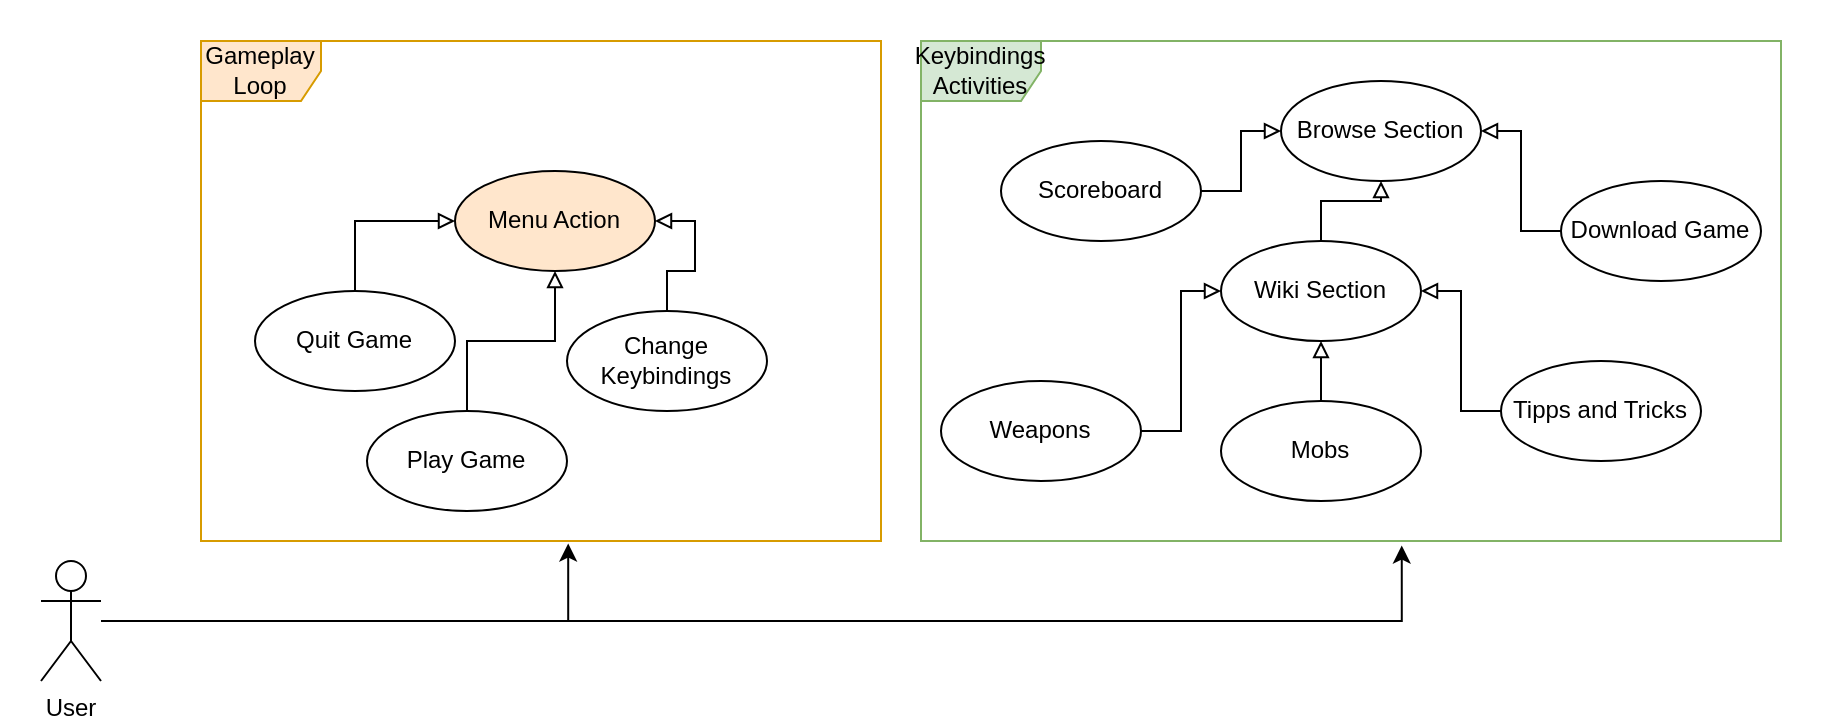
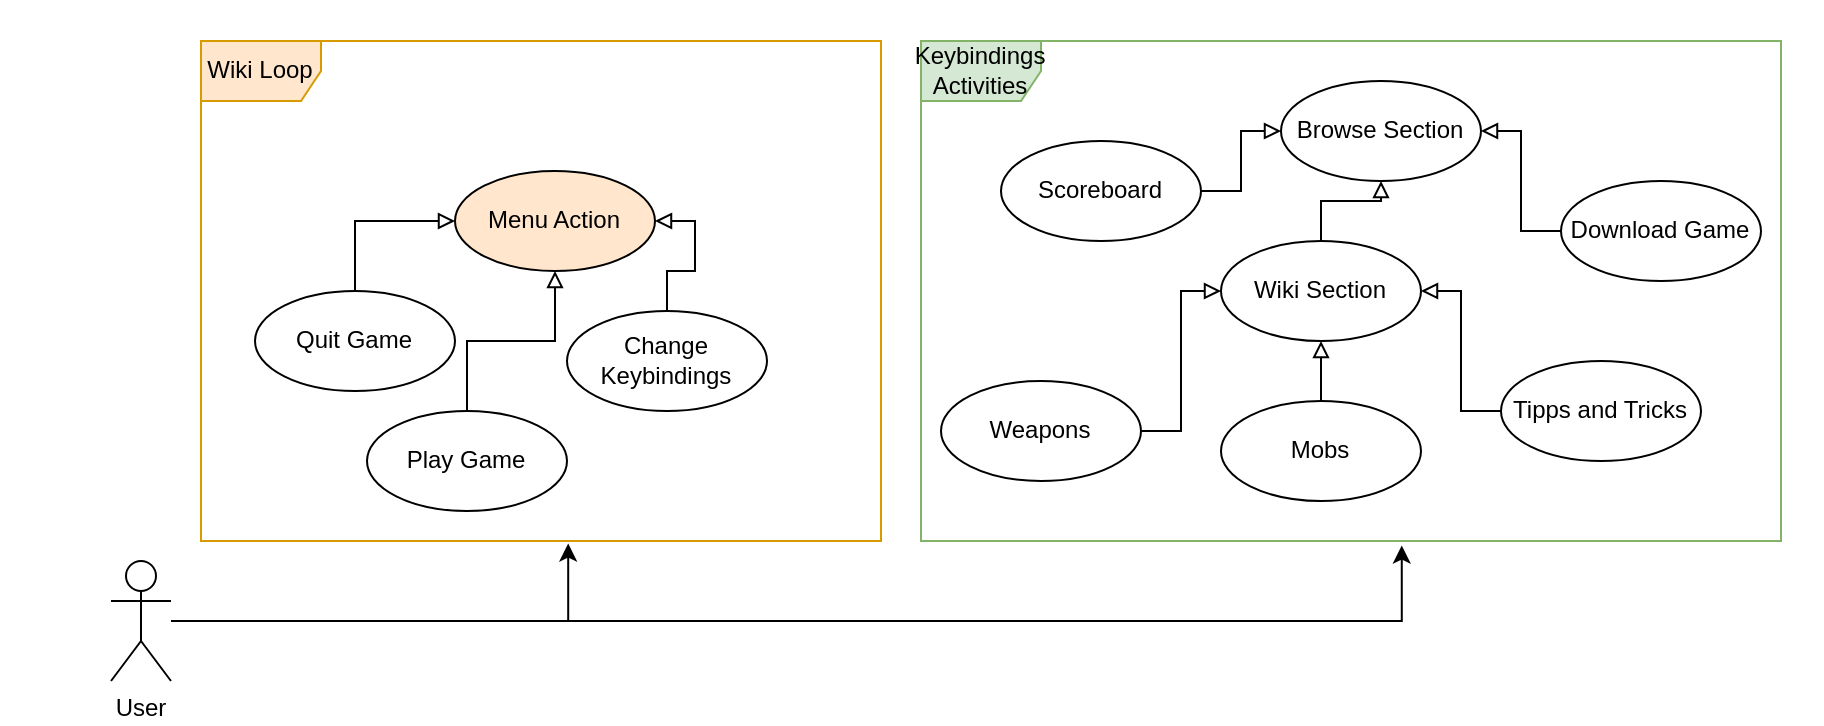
node "Gameplay Loop": label "Gameplay Loop" -> "Wiki Loop"
node "User": moved (71, 621) -> (141, 621)
